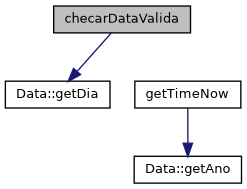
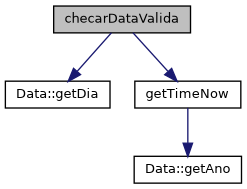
edge "checarDataValida" -> "getTimeNow": added
